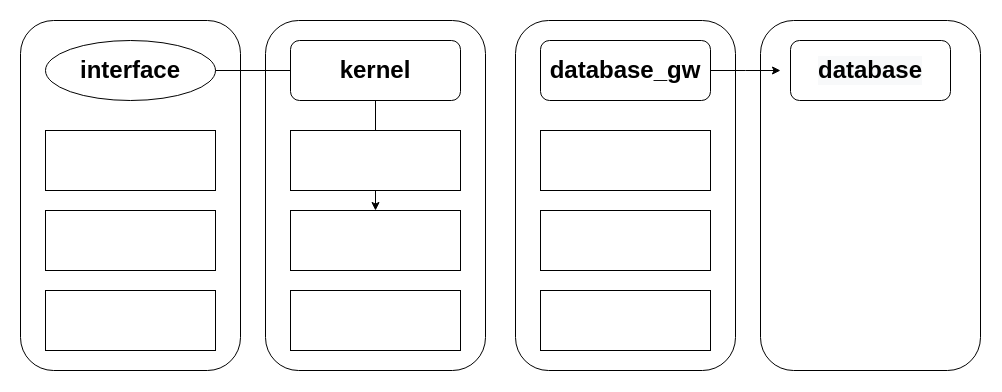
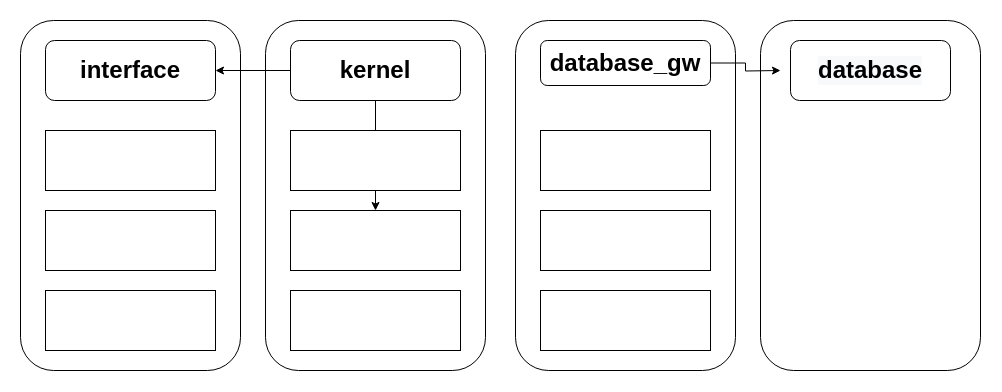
node "interface": shape ellipse -> rounded rectangle
edge "interface" -- "kernel": arrowhead none -> classic
node "database_gw": size 170x60 -> 170x45
